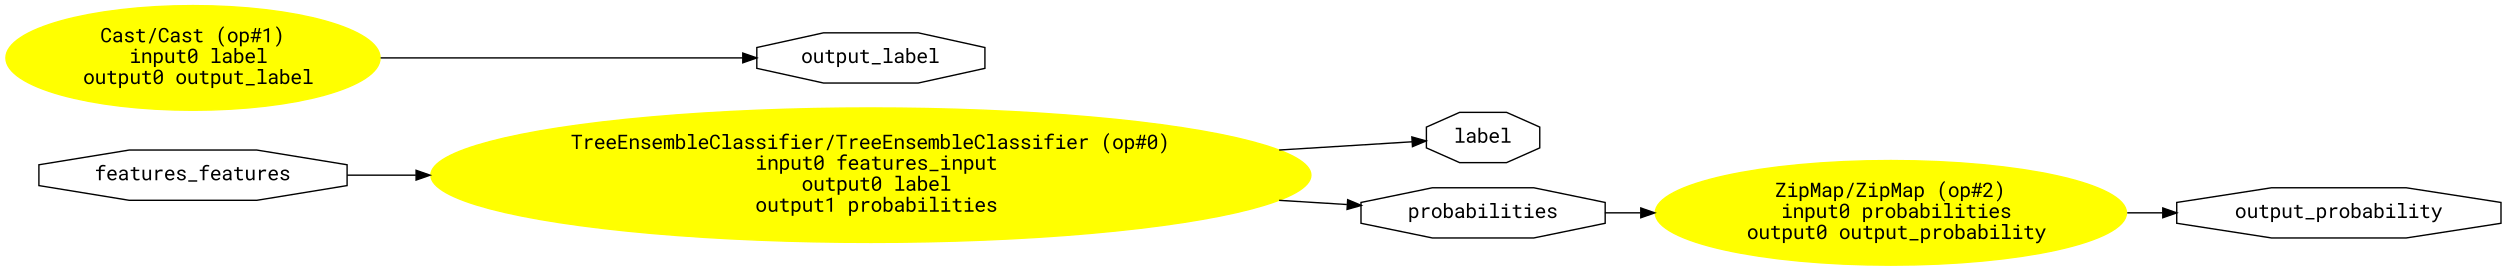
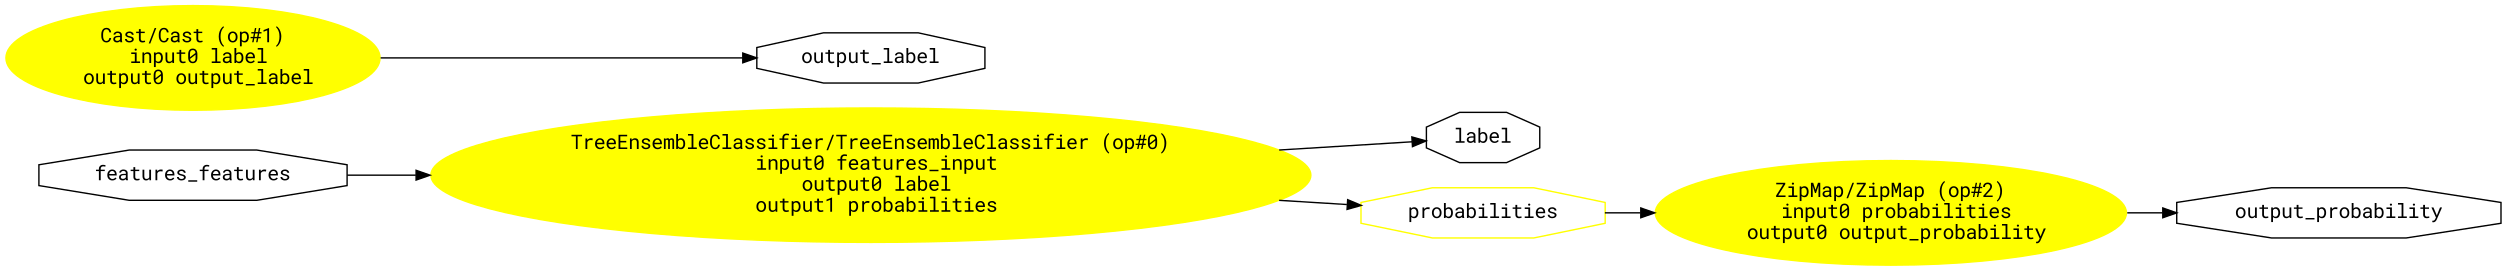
node "probabilities": color black -> yellow
